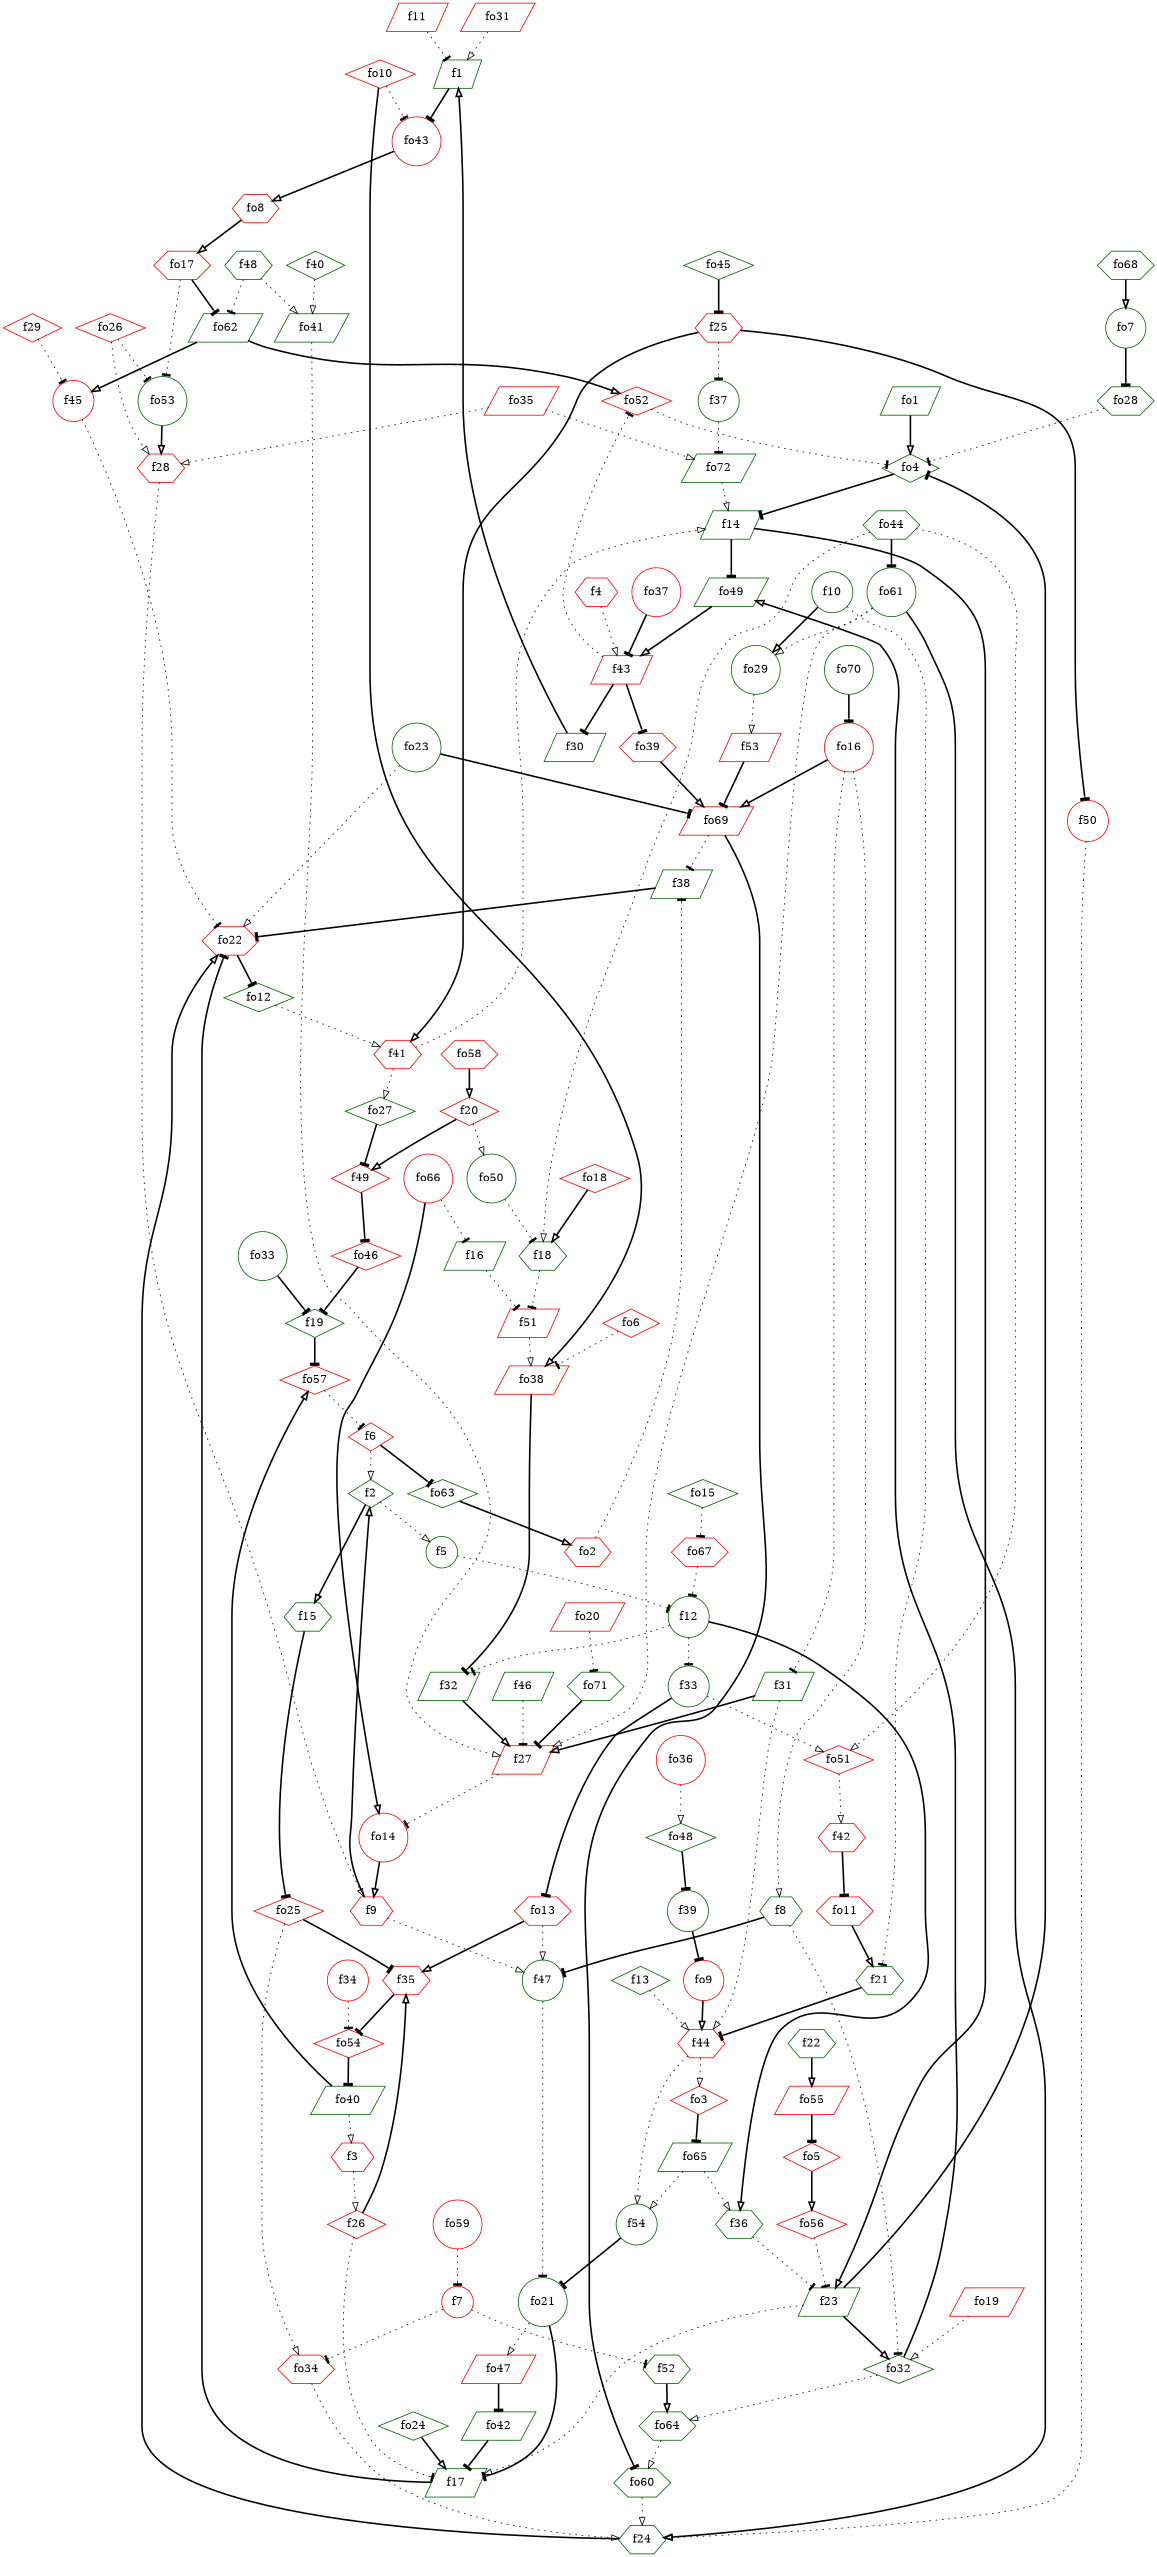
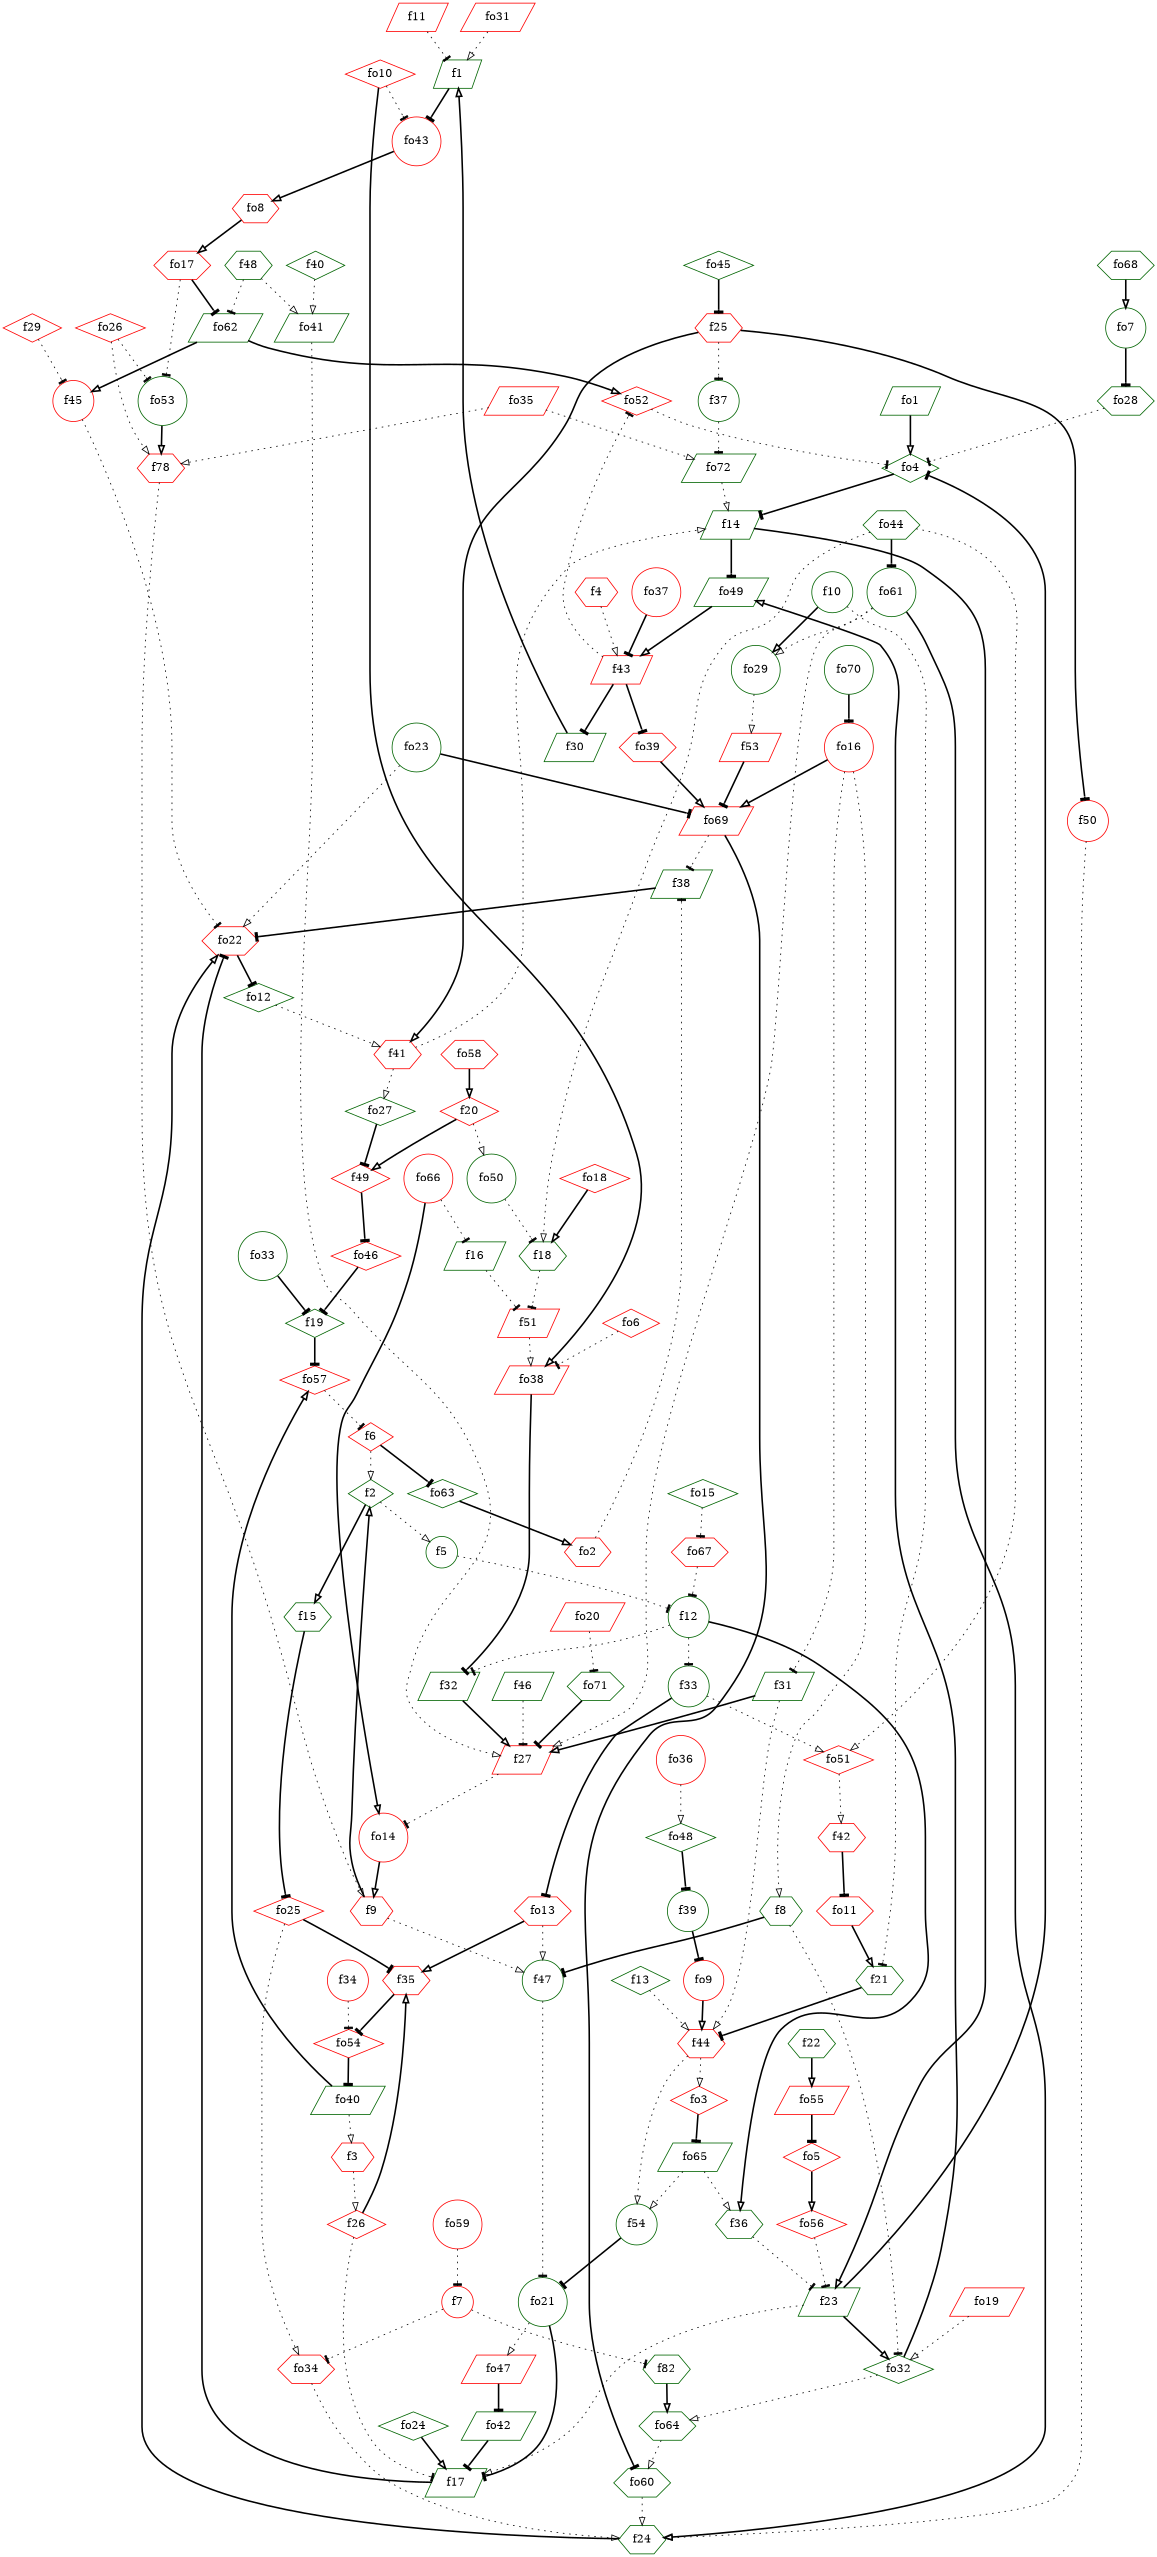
node "f28": label "f28" -> "f78"
node "f52": label "f52" -> "f82"
